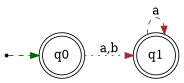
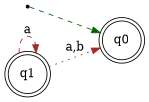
edge "q0" -> "q1": reversed
